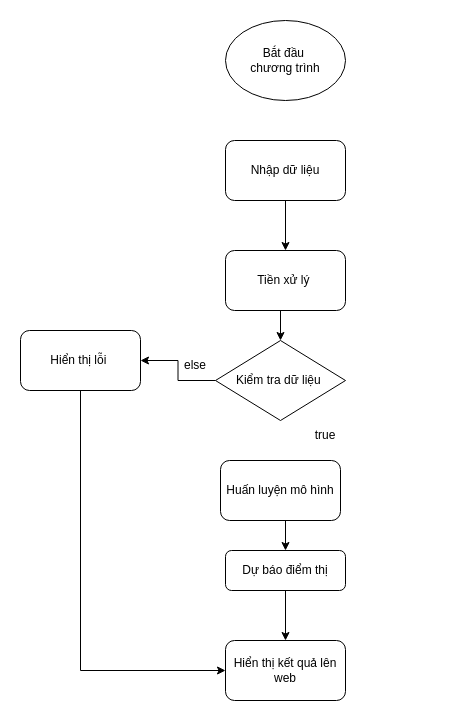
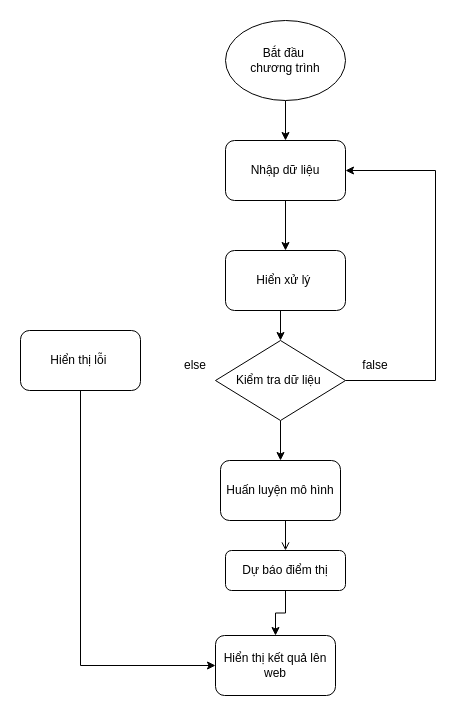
edge "Bắt đầu chương trình" -> "Nhập dữ liệu": added
edge "Kiểm tra dữ liệu" -> "Nhập dữ liệu": added
node "Tiền xử lý": label "Tiền xử lý" -> "Hiển xử lý"
node "false": added
edge "Kiểm tra dữ liệu" -> "Hiển thị lỗi": removed
node "true": removed
edge "Kiểm tra dữ liệu" -> "Huấn luyện mô hình": added
edge "Huấn luyện mô hình" -> "Dự báo điểm thị": arrowhead classic -> open
node "Hiển thị kết quả lên web": moved (286, 671) -> (276, 666)
